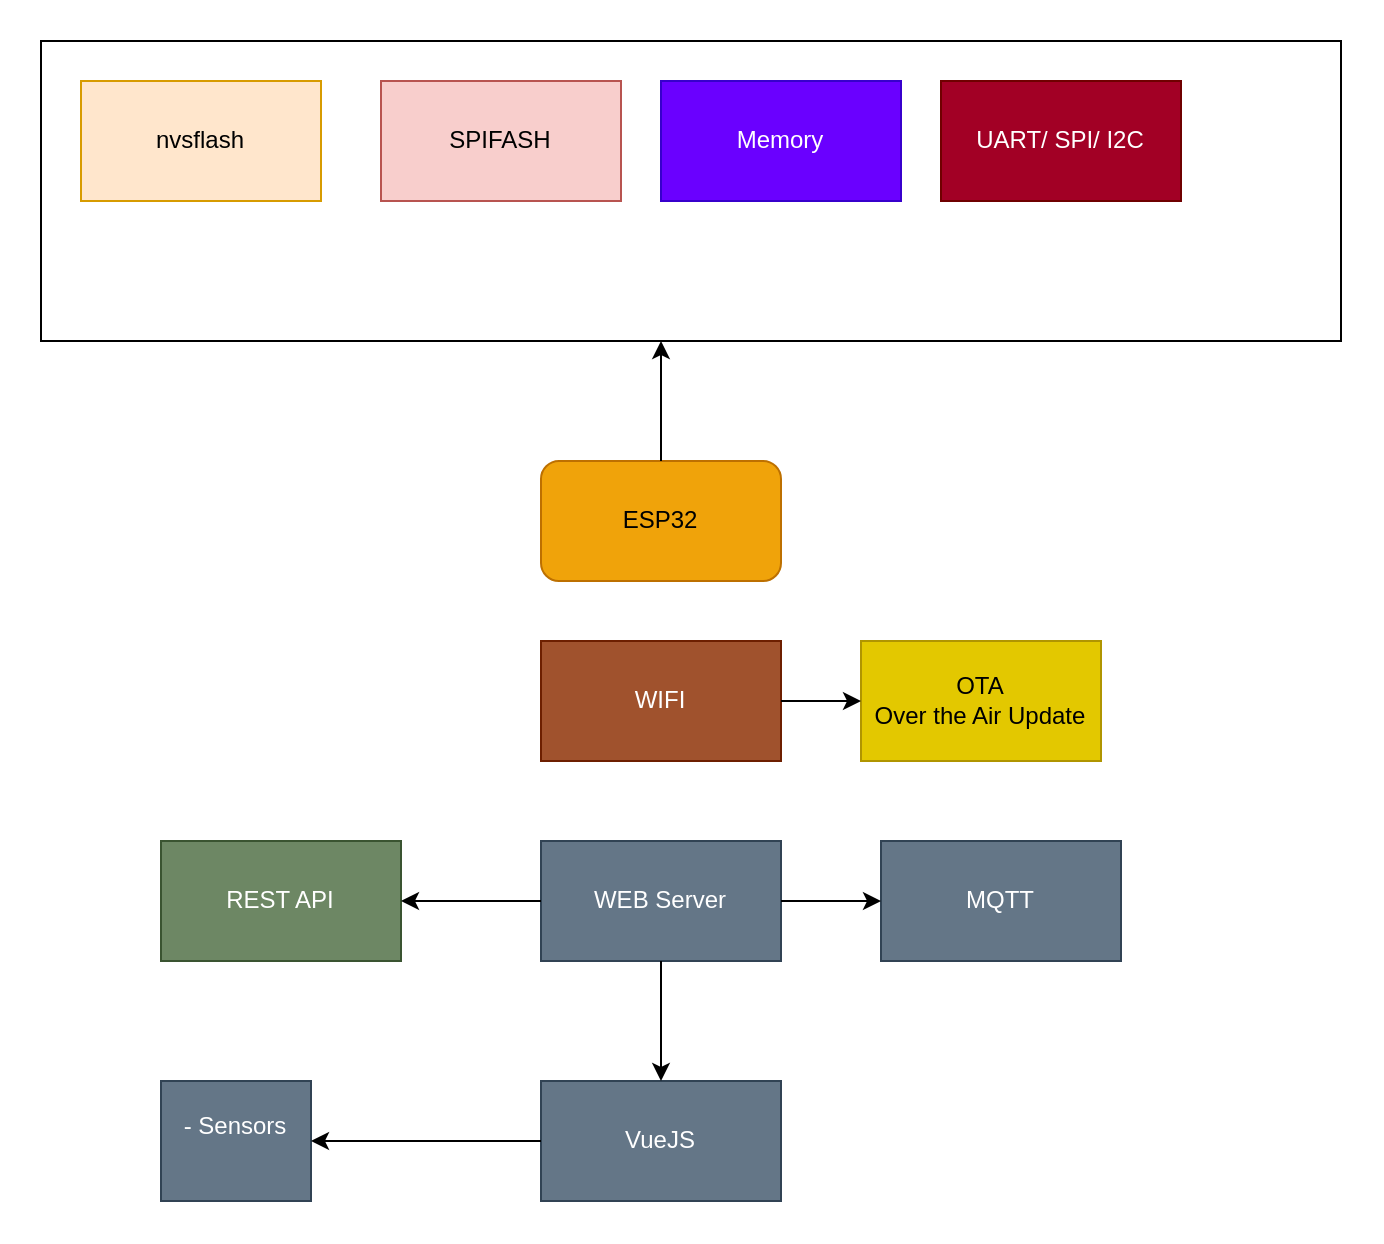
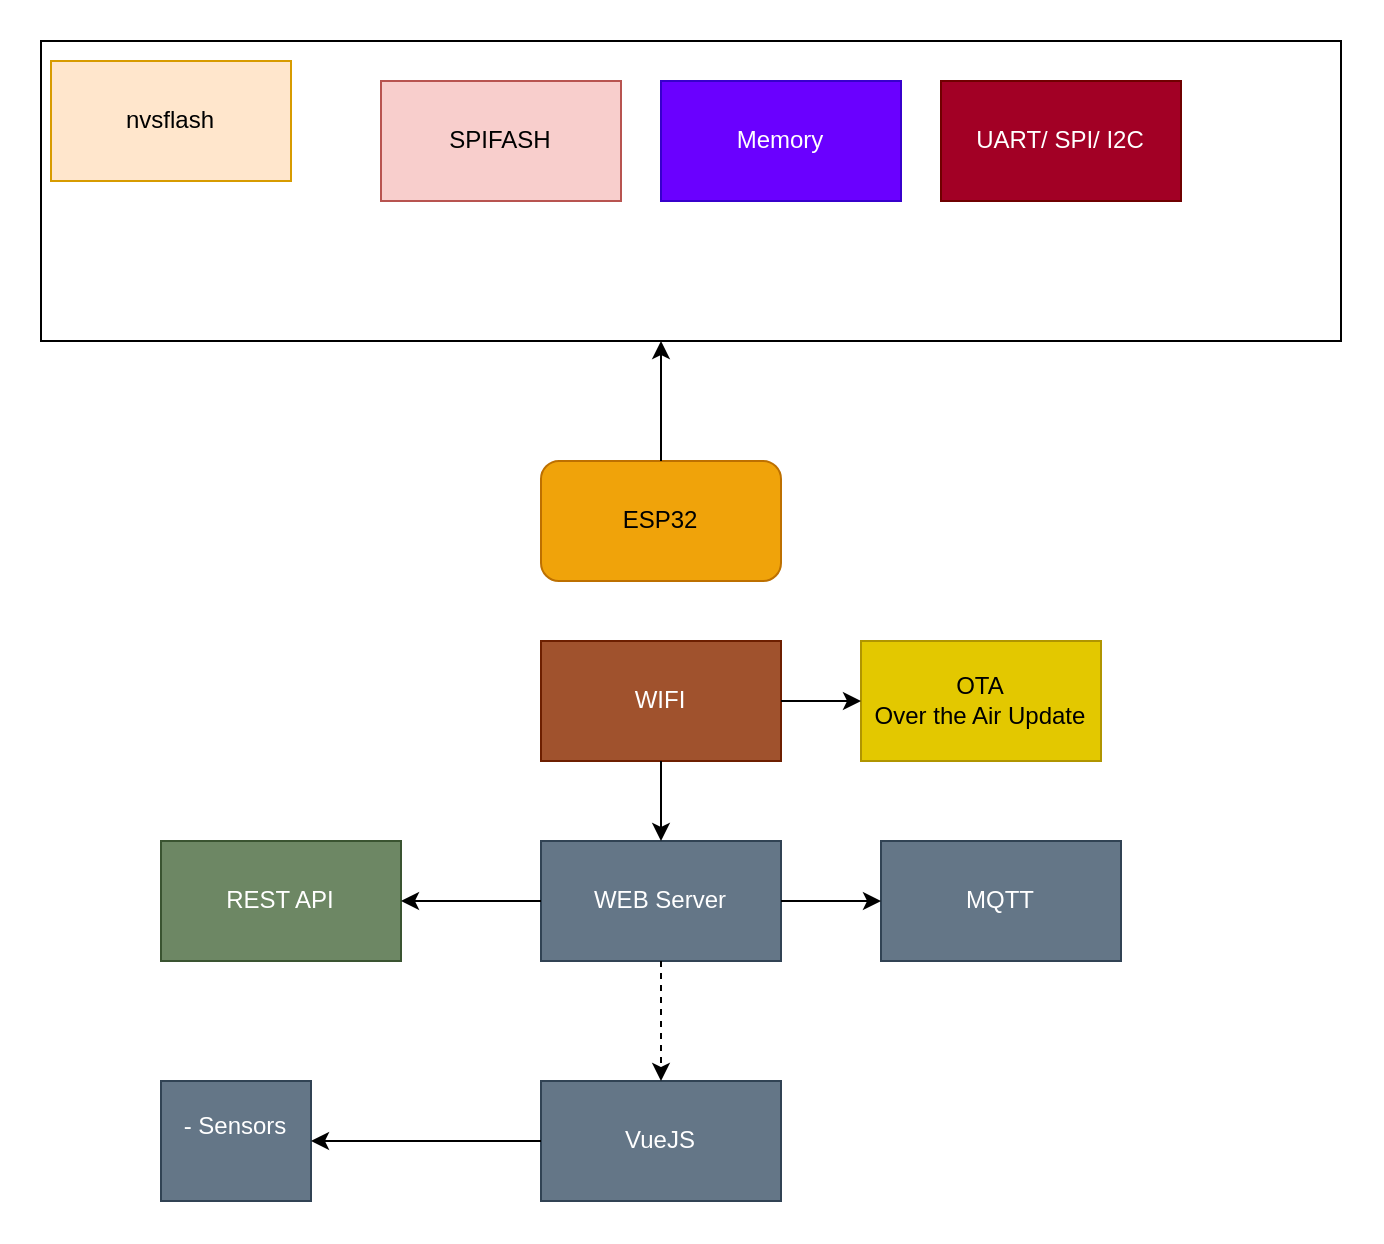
node "nvsflash": moved (201, 141) -> (171, 121)
edge "WIFI" -> "WEB Server": added
edge "WEB Server" -> "VueJS": style solid -> dashed
